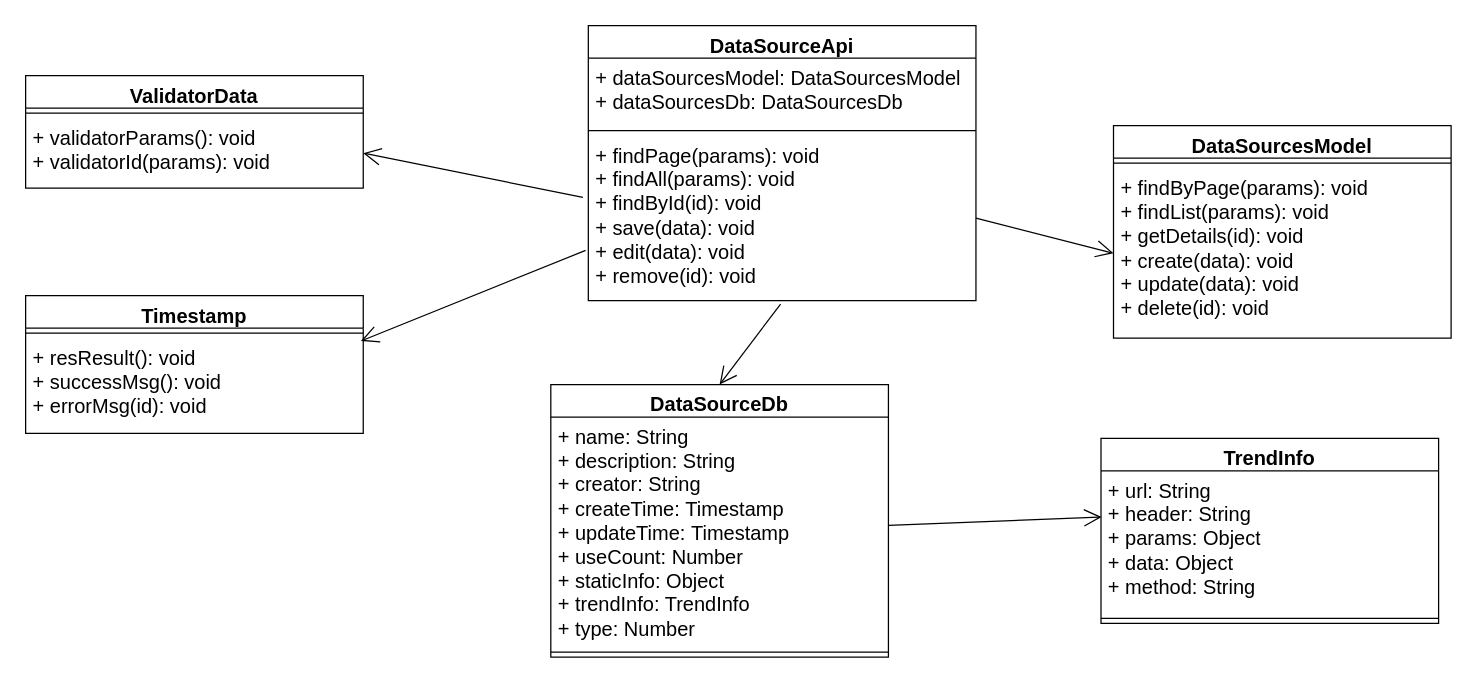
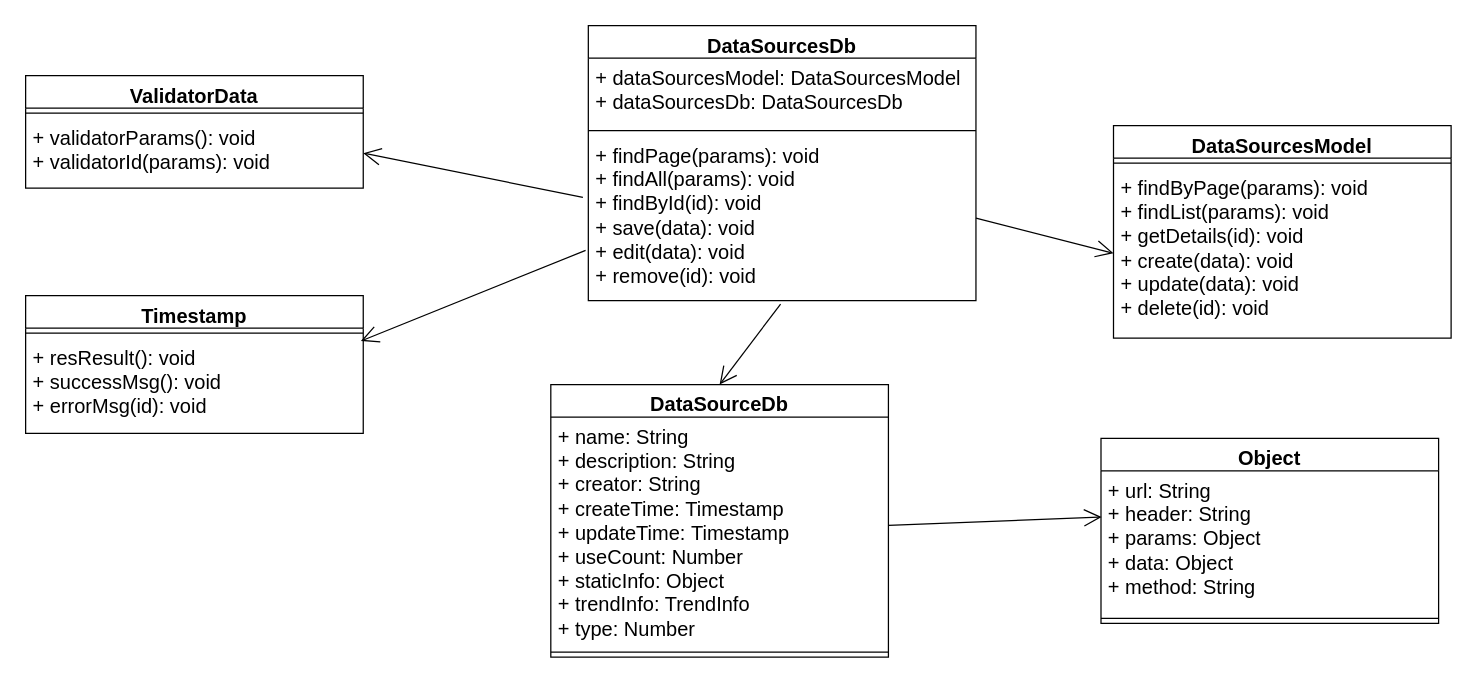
node "DataSourceApi": label "DataSourceApi" -> "DataSourcesDb"
node "TrendInfo": label "TrendInfo" -> "Object"
